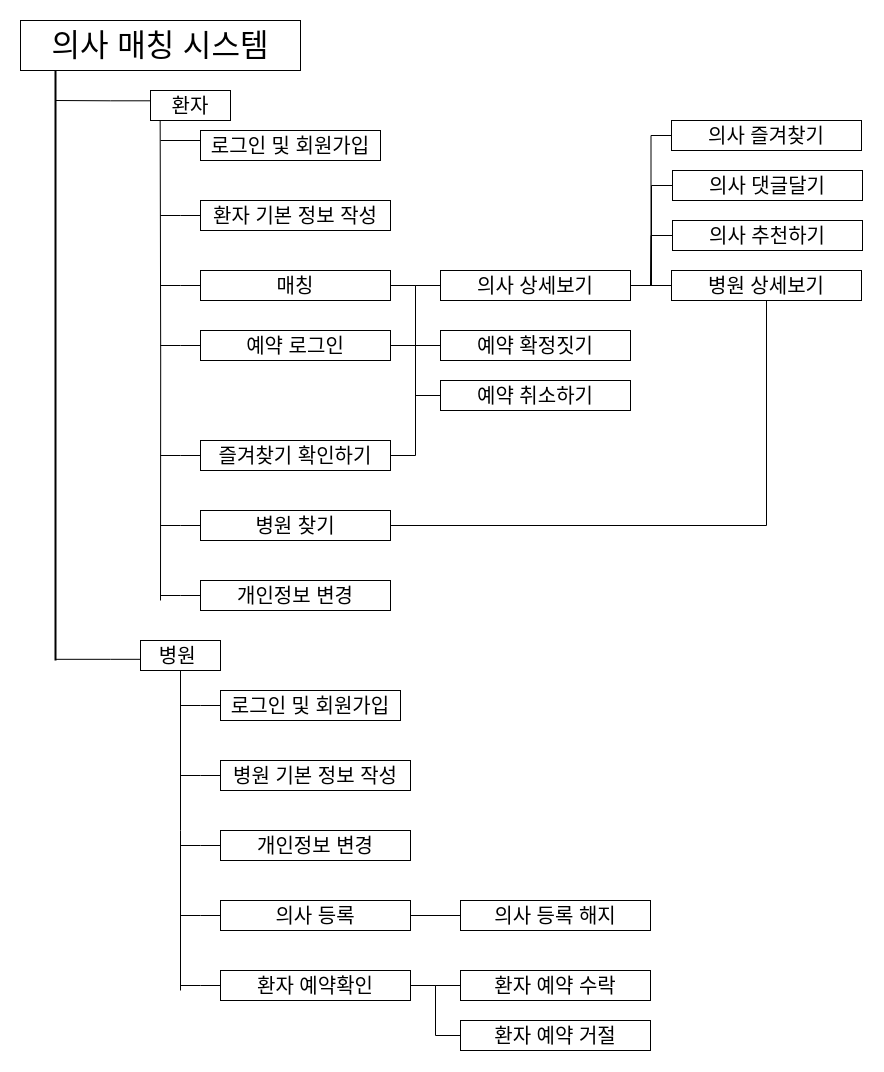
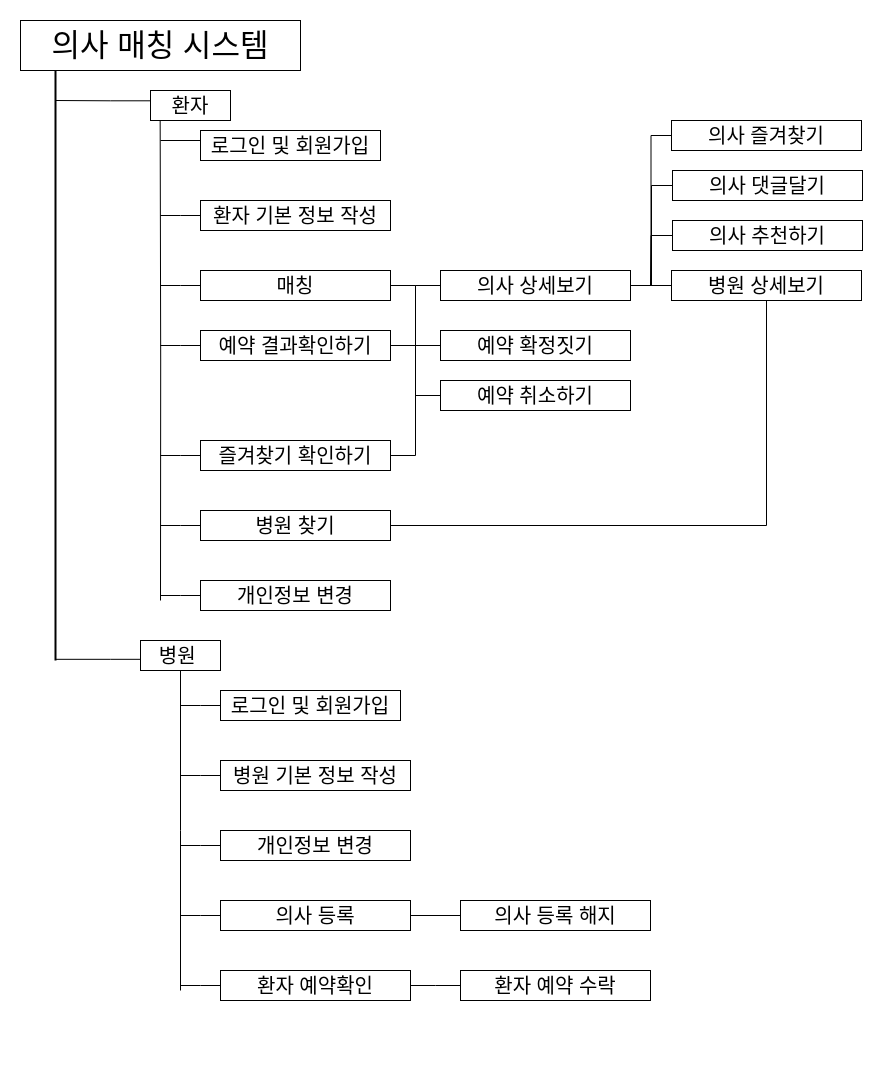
node "예약 로그인": label "예약 로그인" -> "예약 결과확인하기"
edge "환자 예약확인" -- "환자 예약 거절": removed
node "환자 예약 거절": removed
